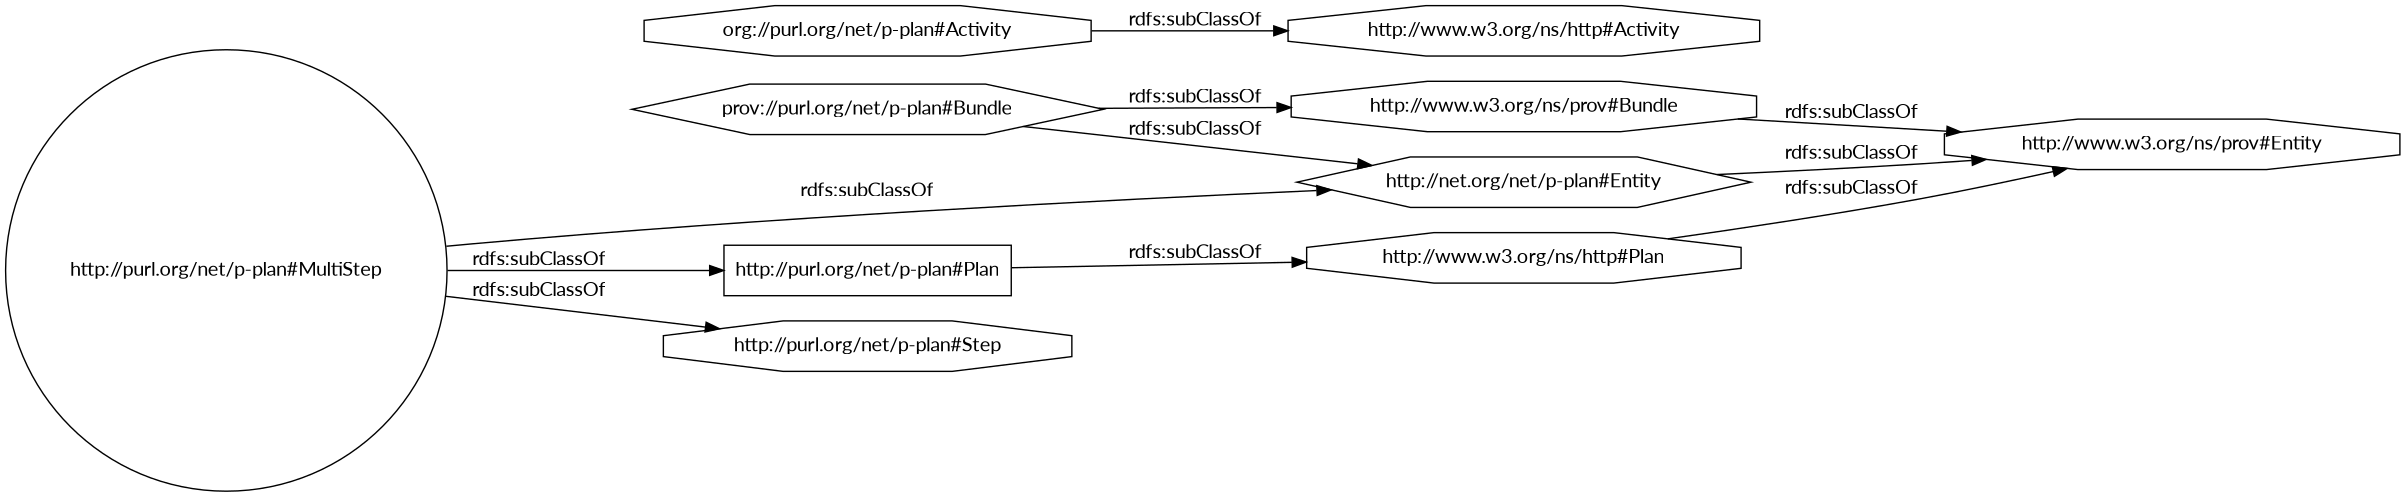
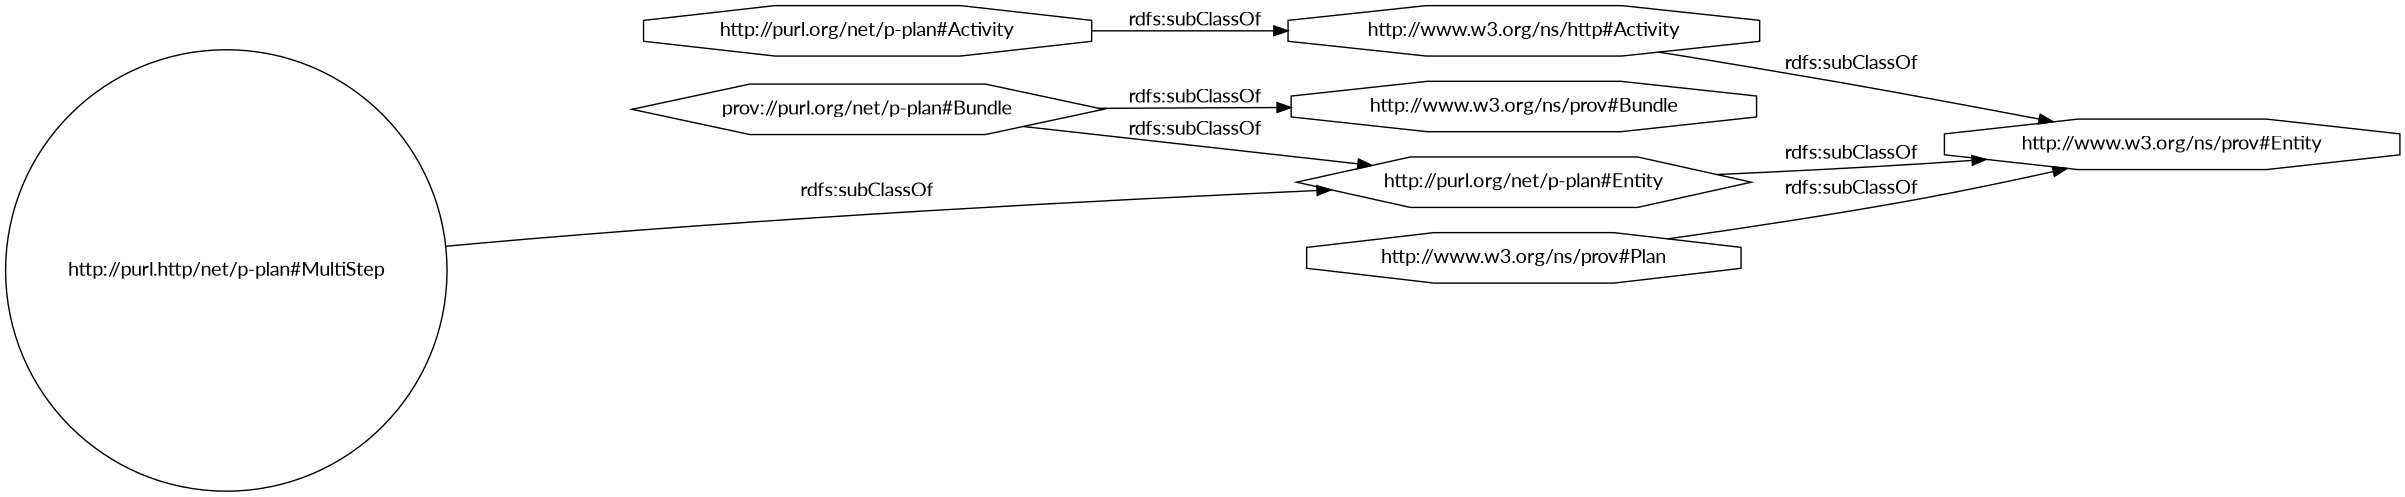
node "org://purl.org/net/p-plan#Activity": label "org://purl.org/net/p-plan#Activity" -> "http://purl.org/net/p-plan#Activity"
edge "http://www.w3.org/ns/prov#Bundle" -> "http://www.w3.org/ns/prov#Entity": now "http://www.w3.org/ns/http#Activity" -> "http://www.w3.org/ns/prov#Entity"
node "http://net.org/net/p-plan#Entity": label "http://net.org/net/p-plan#Entity" -> "http://purl.org/net/p-plan#Entity"
node "http://www.w3.org/ns/http#Plan": label "http://www.w3.org/ns/http#Plan" -> "http://www.w3.org/ns/prov#Plan"
node "http://purl.org/net/p-plan#MultiStep": label "http://purl.org/net/p-plan#MultiStep" -> "http://purl.http/net/p-plan#MultiStep"
node "http://purl.org/net/p-plan#Plan": removed
node "http://purl.org/net/p-plan#Step": removed
